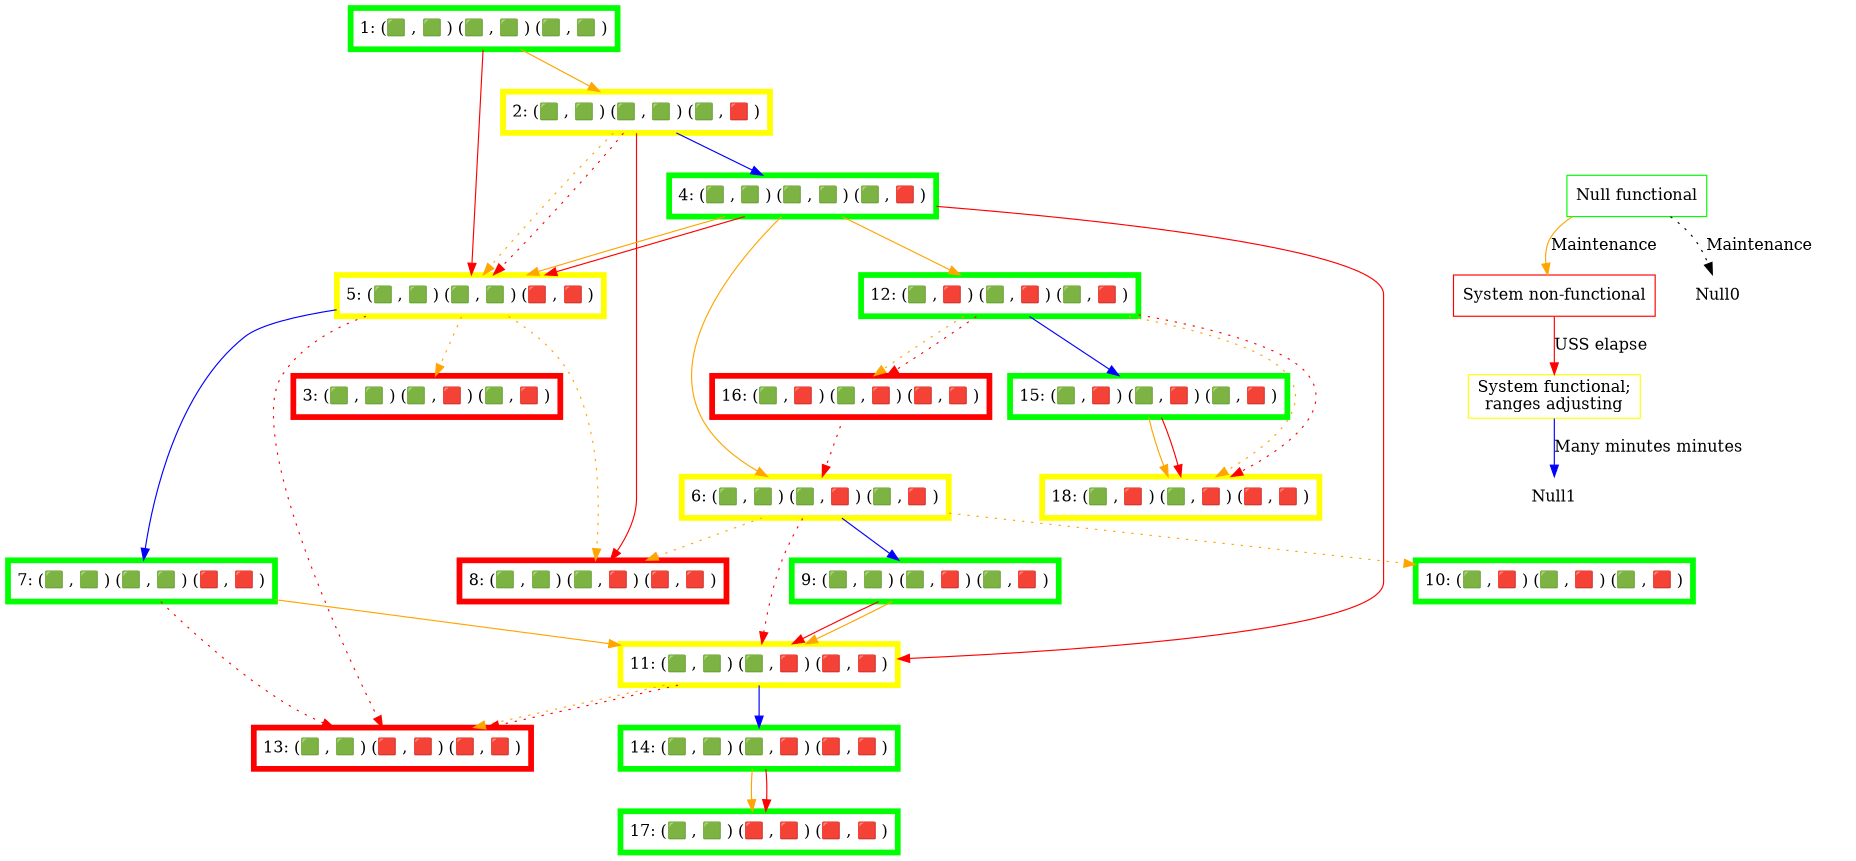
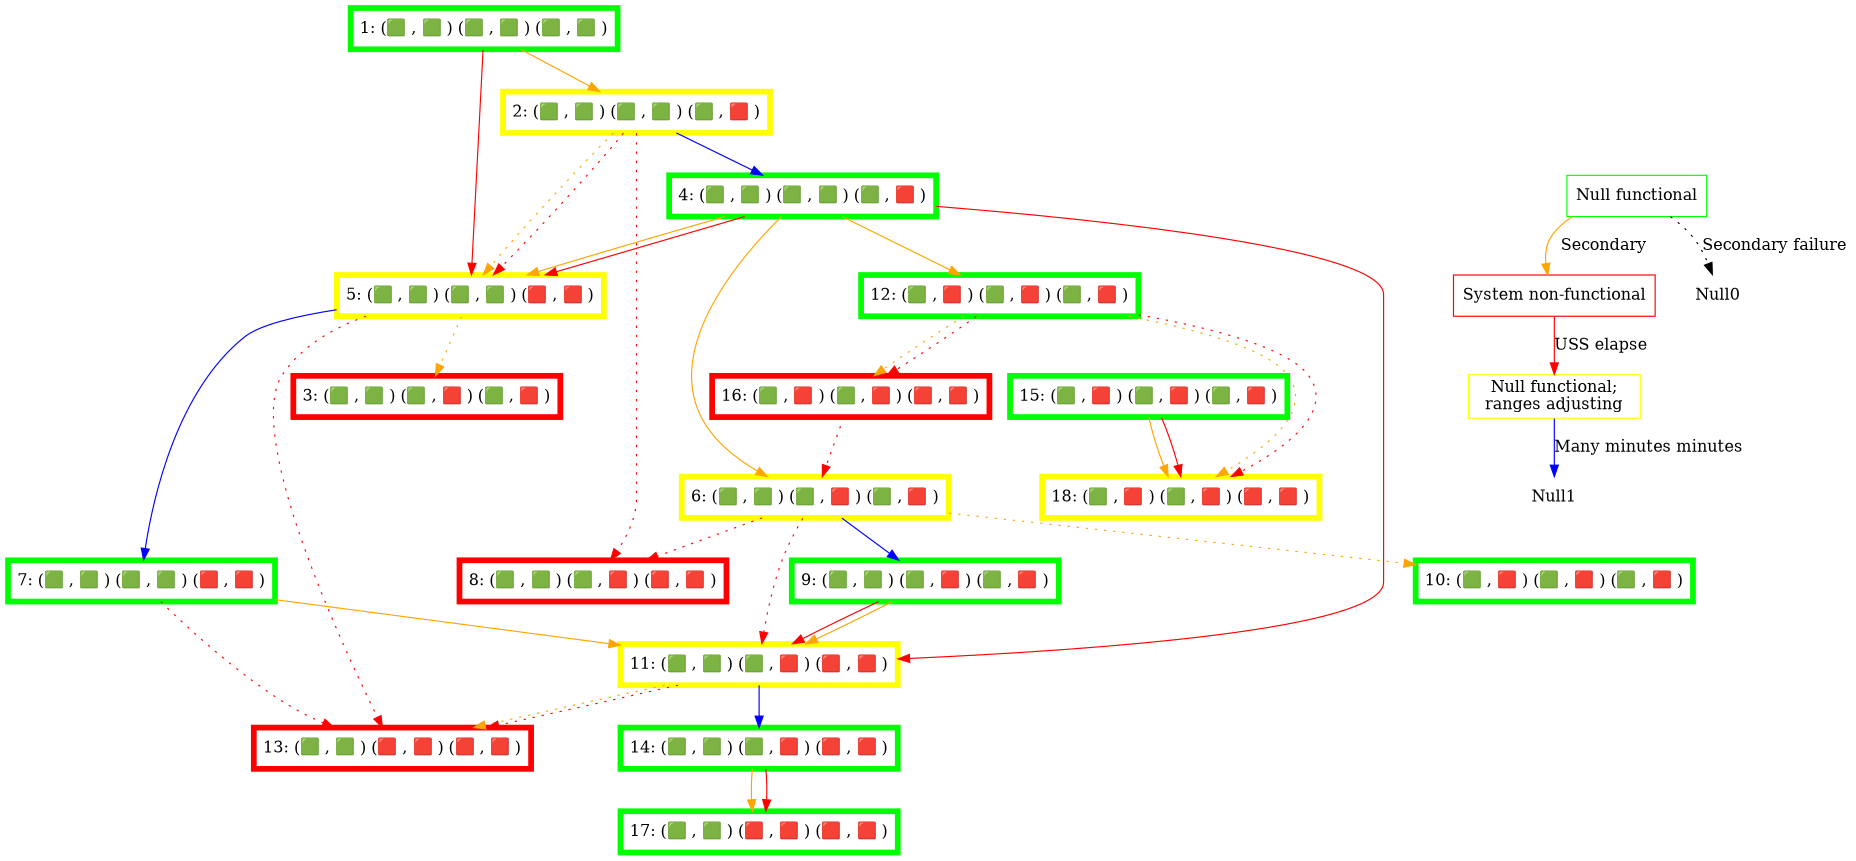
edge "Null functional" -> "System non-functional": label "Maintenance      " -> "Secondary      "
edge "Null functional" -> "Null0": label "Maintenance      " -> "Secondary failure"
edge "12: (🟩 , 🟥 ) (🟩 , 🟥 ) (🟩 , 🟥 )" -> "15: (🟩 , 🟥 ) (🟩 , 🟥 ) (🟩 , 🟥 )": removed
edge "2: (🟩 , 🟩 ) (🟩 , 🟩 ) (🟩 , 🟥 )" -> "8: (🟩 , 🟩 ) (🟩 , 🟥 ) (🟥 , 🟥 )": style solid -> dotted
node "System functional; ranges adjusting": label "System functional; ranges adjusting" -> "Null functional; ranges adjusting"
edge "5: (🟩 , 🟩 ) (🟩 , 🟩 ) (🟥 , 🟥 )" -> "8: (🟩 , 🟩 ) (🟩 , 🟥 ) (🟥 , 🟥 )": removed
edge "6: (🟩 , 🟩 ) (🟩 , 🟥 ) (🟩 , 🟥 )" -> "8: (🟩 , 🟩 ) (🟩 , 🟥 ) (🟥 , 🟥 )": color orange -> red
